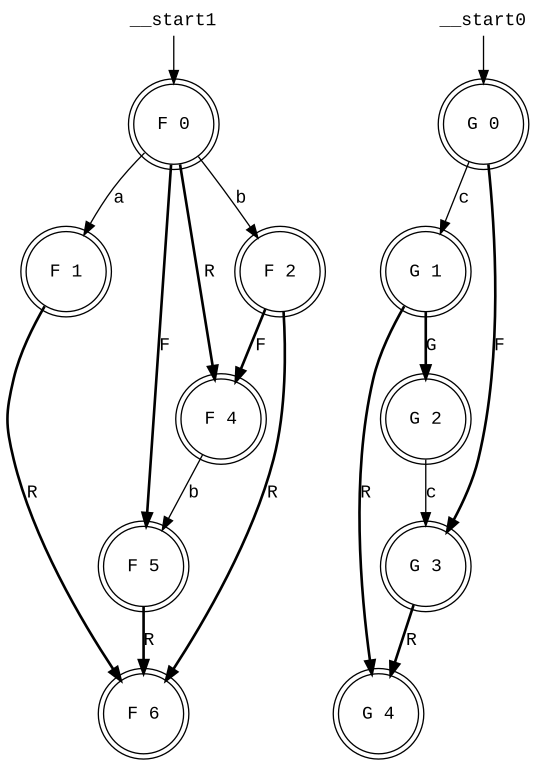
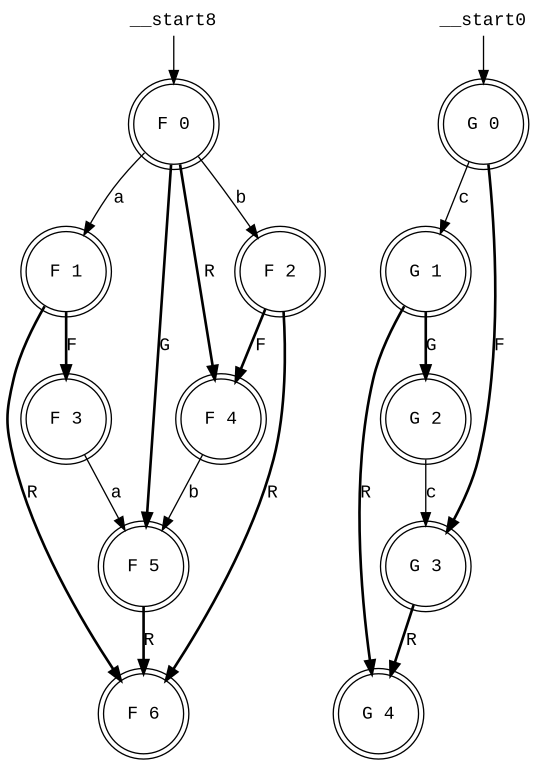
node "__start1": label "__start1" -> "__start8"
edge "F 0" -> "F 5": label "F" -> "G"
node "F 3": added
